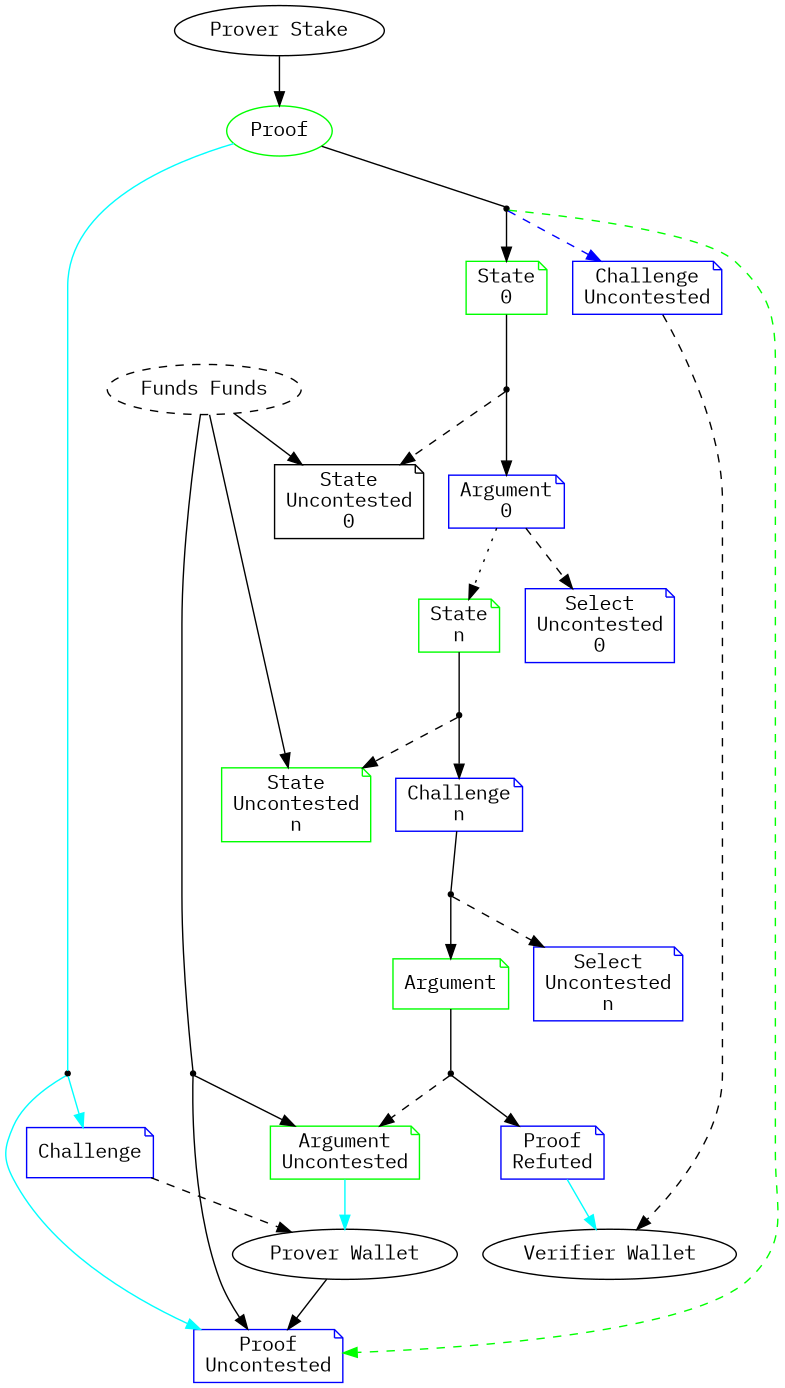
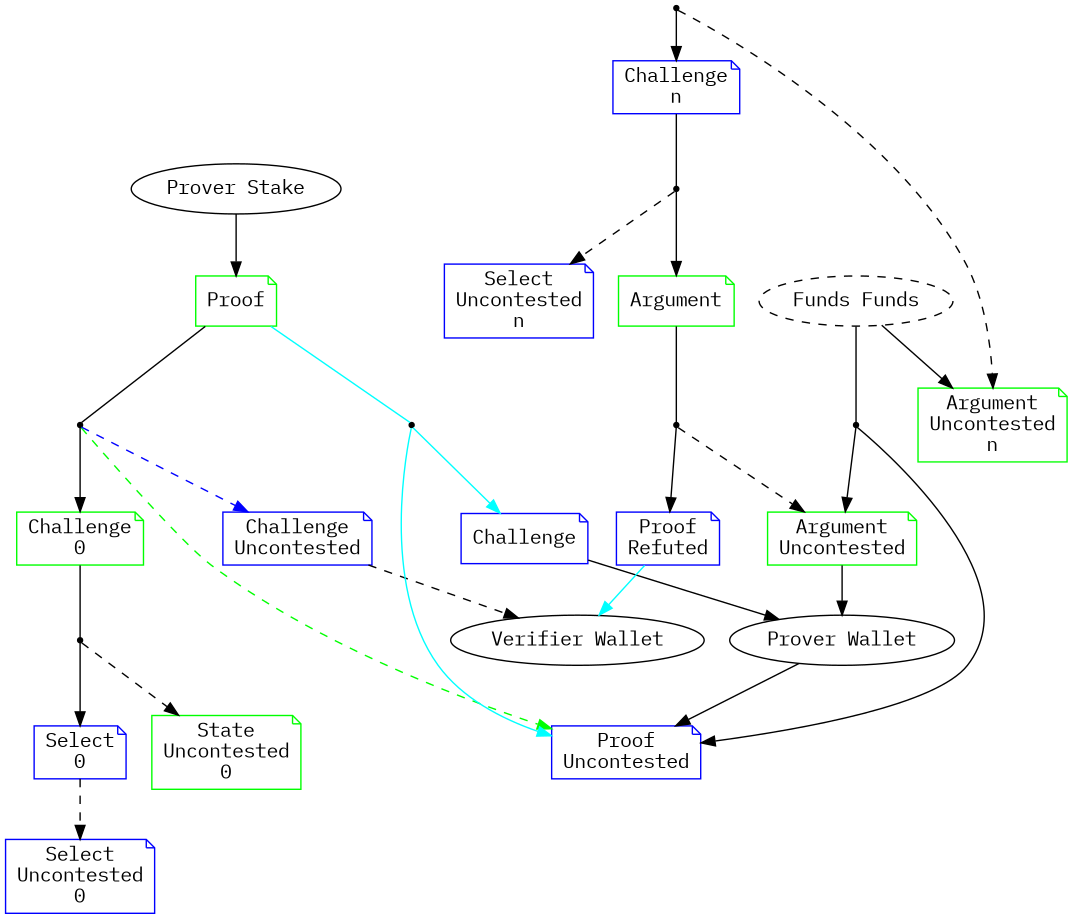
node "Proof": shape ellipse -> note
node "State 0": label "State 0" -> "Challenge 0"
edge "Funds Funds" -> "State Uncontested 0": removed
node "State Uncontested 0": color black -> green
node "Argument 0": label "Argument 0" -> "Select 0"
node "State n": removed
node "State Uncontested n": label "State Uncontested n" -> "Argument Uncontested n"
edge "Argument Uncontested" -> "Prover Wallet": color cyan -> black
edge "Challenge" -> "Prover Wallet": style dashed -> solid
